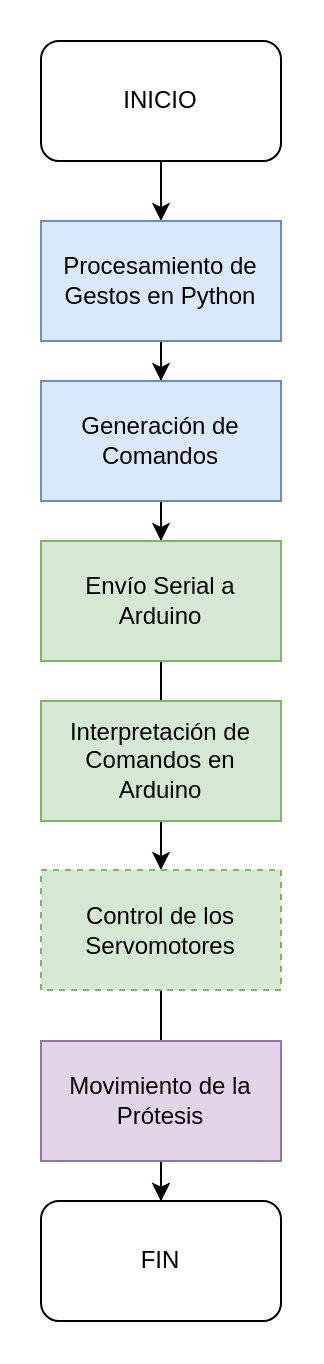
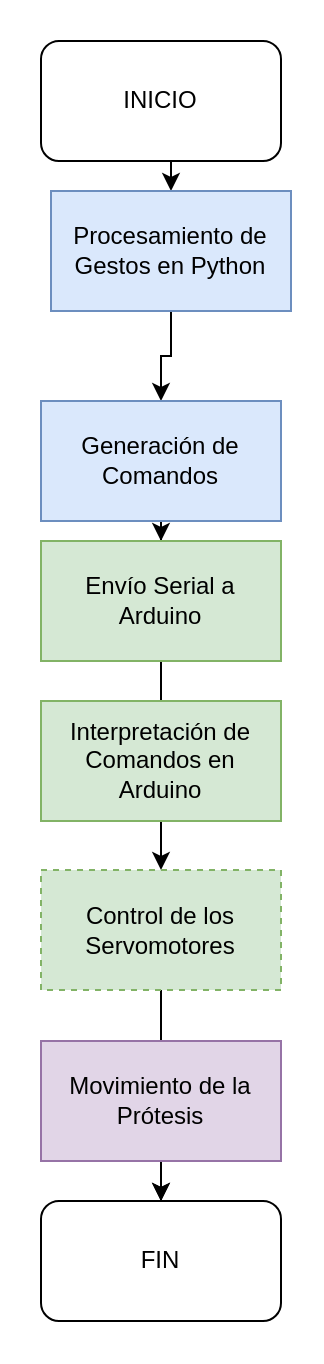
node "Procesamiento de Gestos en Python": moved (161, 281) -> (171, 251)
node "Generación de Comandos": moved (161, 441) -> (161, 461)
